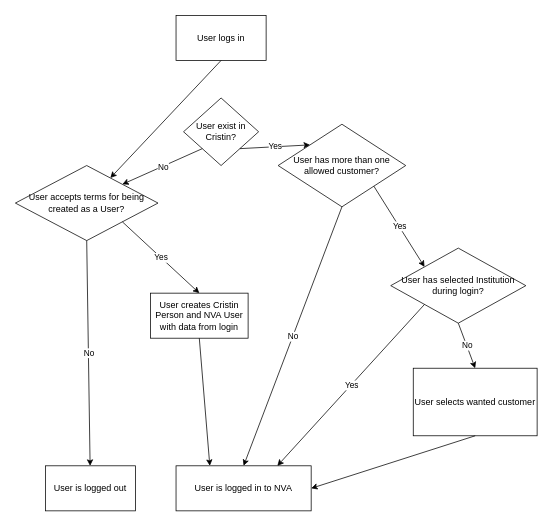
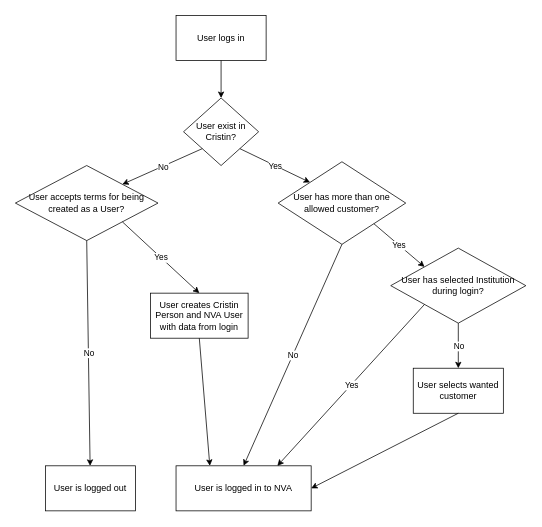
edge "User logs in" -> "User accepts terms for being created as a User?": now "User logs in" -> "User exist in Cristin?"
node "User has more than one allowed customer?": moved (342, 165) -> (342, 203)
node "User selects wanted customer": size 124x68 -> 90x45
